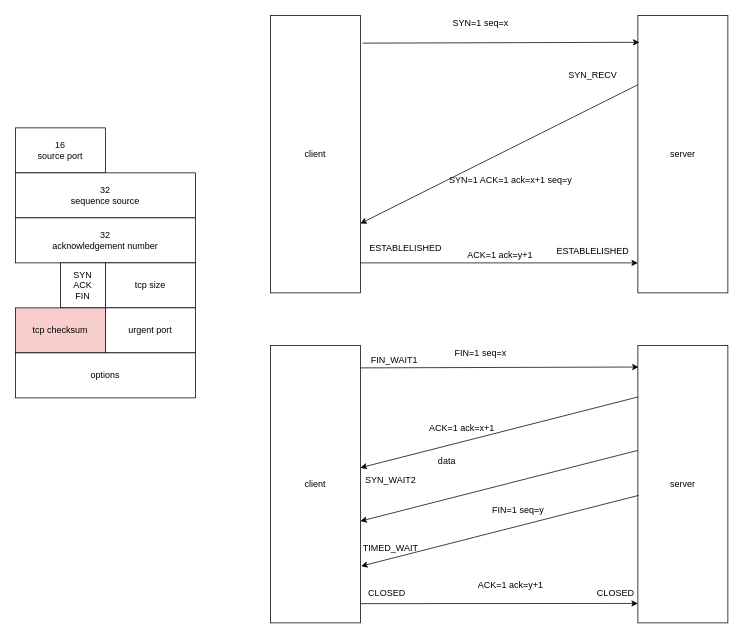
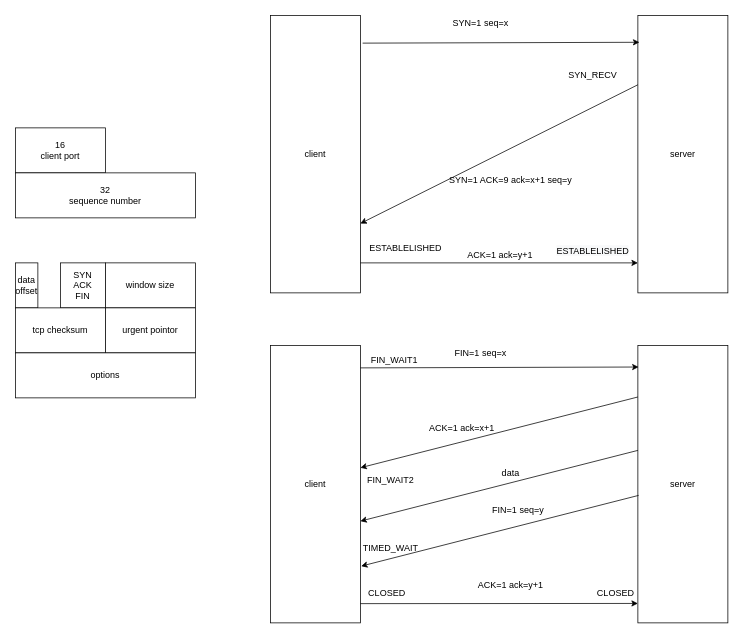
node "16 source port": label "16 source port" -> "16 client port"
node "SYN=1 ACK=1 ack=x+1 seq=y": label "SYN=1 ACK=1 ack=x+1 seq=y" -> "SYN=1 ACK=9 ack=x+1 seq=y"
node "32 sequence source": label "32 sequence source" -> "32 sequence number"
node "32 acknowledgement number": removed
node "data offset": added
node "tcp size": label "tcp size" -> "window size"
node "tcp checksum": fillcolor #f8cecc -> #ffffff
node "urgent port": label "urgent port" -> "urgent pointor"
node "data": moved (447, 462) -> (510, 473)
node "SYN_WAIT2": label "SYN_WAIT2" -> "FIN_WAIT2"
